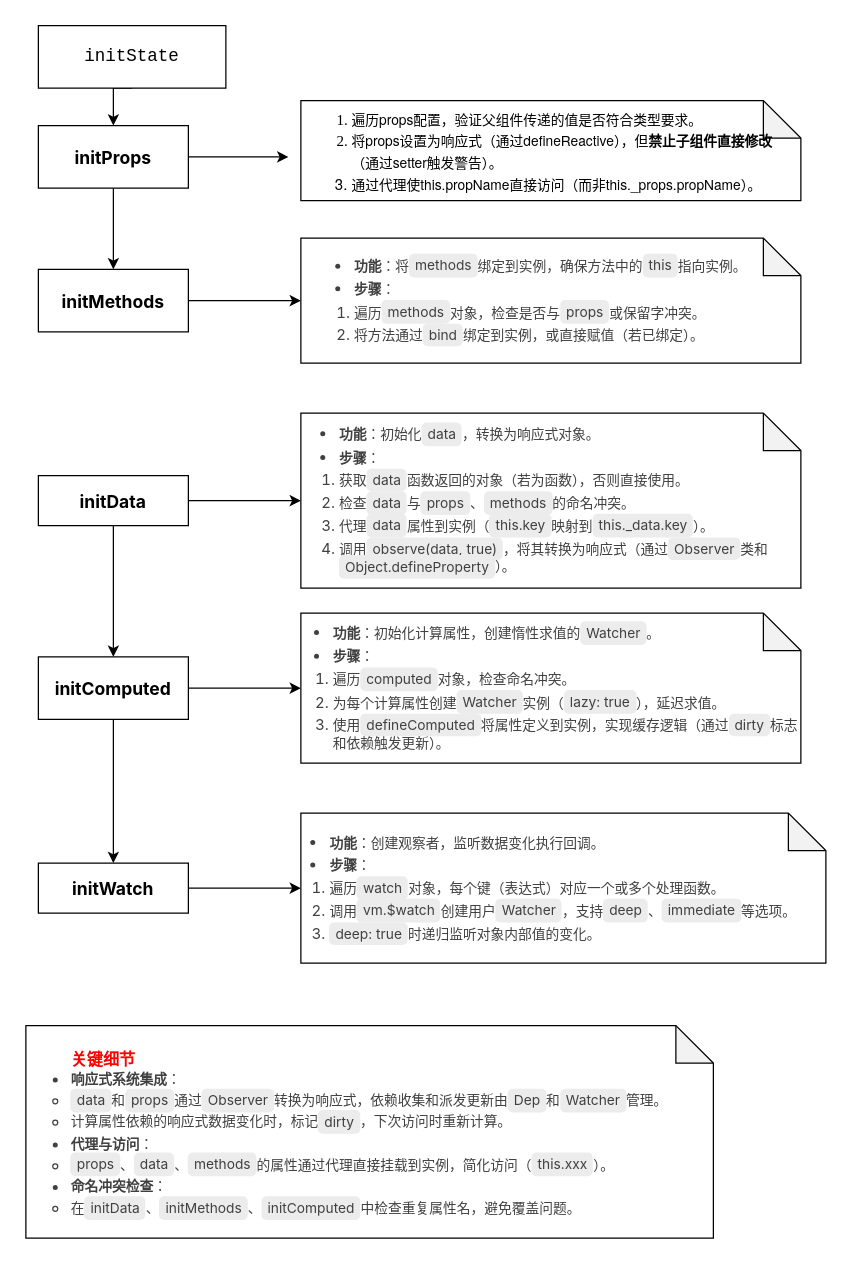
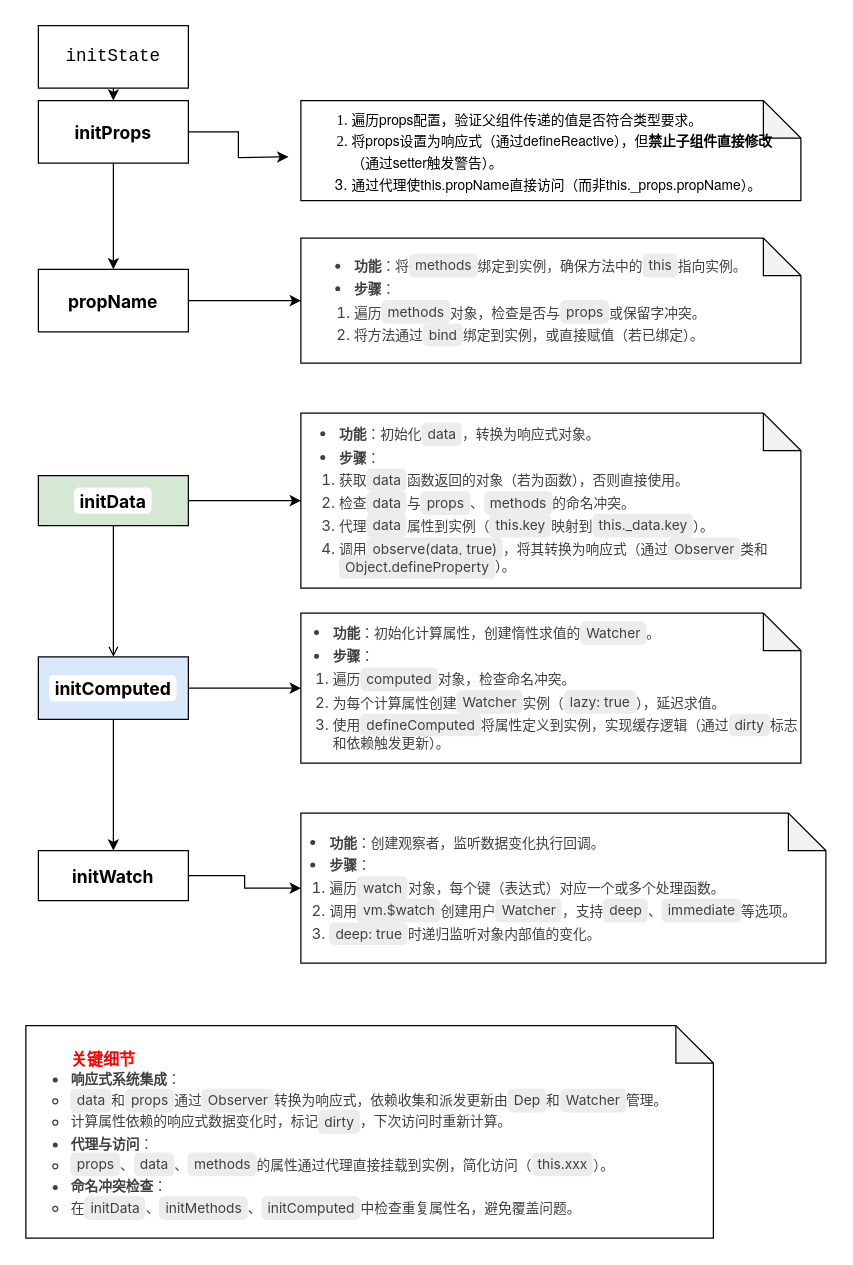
node "initState": size 188x63 -> 150x63
node "initProps": moved (113, 157) -> (113, 132)
node "initMethods": label "initMethods" -> "propName"
node "initData": fillcolor #ffffff -> #d5e8d4
edge "initData" -> "initComputed": arrowhead classic -> open
node "initComputed": fillcolor #ffffff -> #dae8fc
node "initWatch": moved (113, 888) -> (113, 876)
